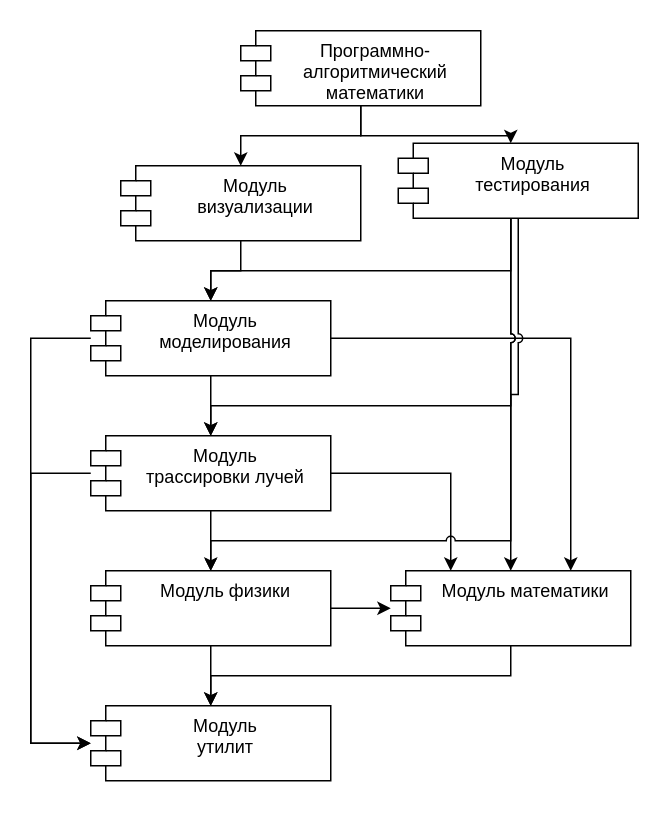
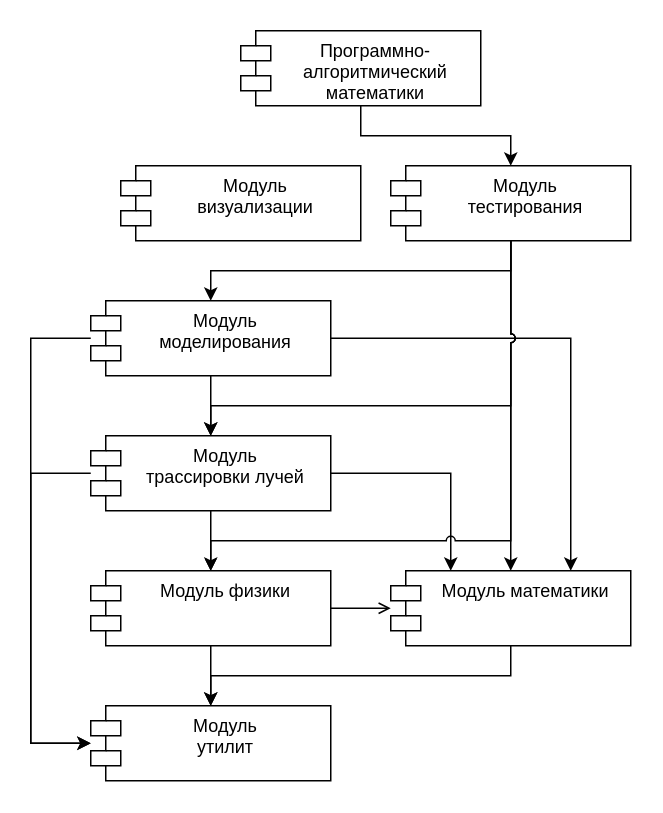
edge "Программно- алгоритмический математики" -> "Модуль визуализации": removed
node "Модуль тестирования": moved (518, 181) -> (511, 203)
edge "Модуль визуализации" -> "Модуль моделирования": removed
edge "Модуль физики" -> "Модуль математики": arrowhead classic -> open
